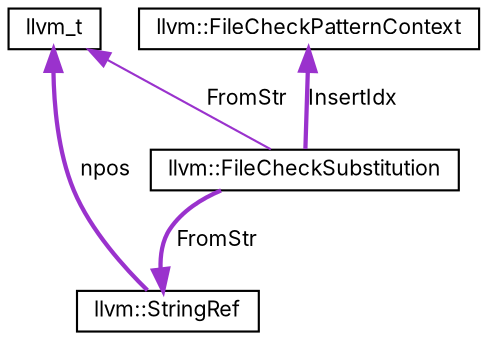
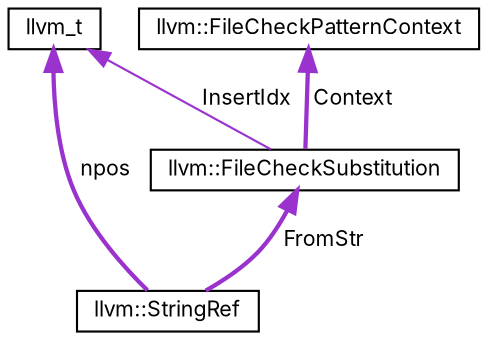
edge "llvm::FileCheckSubstitution" -> "llvm_t": label " FromStr" -> " InsertIdx"
edge "llvm::FileCheckSubstitution" -> "llvm::FileCheckPatternContext": label " InsertIdx" -> " Context"
edge "llvm::FileCheckSubstitution" -> "llvm::StringRef": reversed
